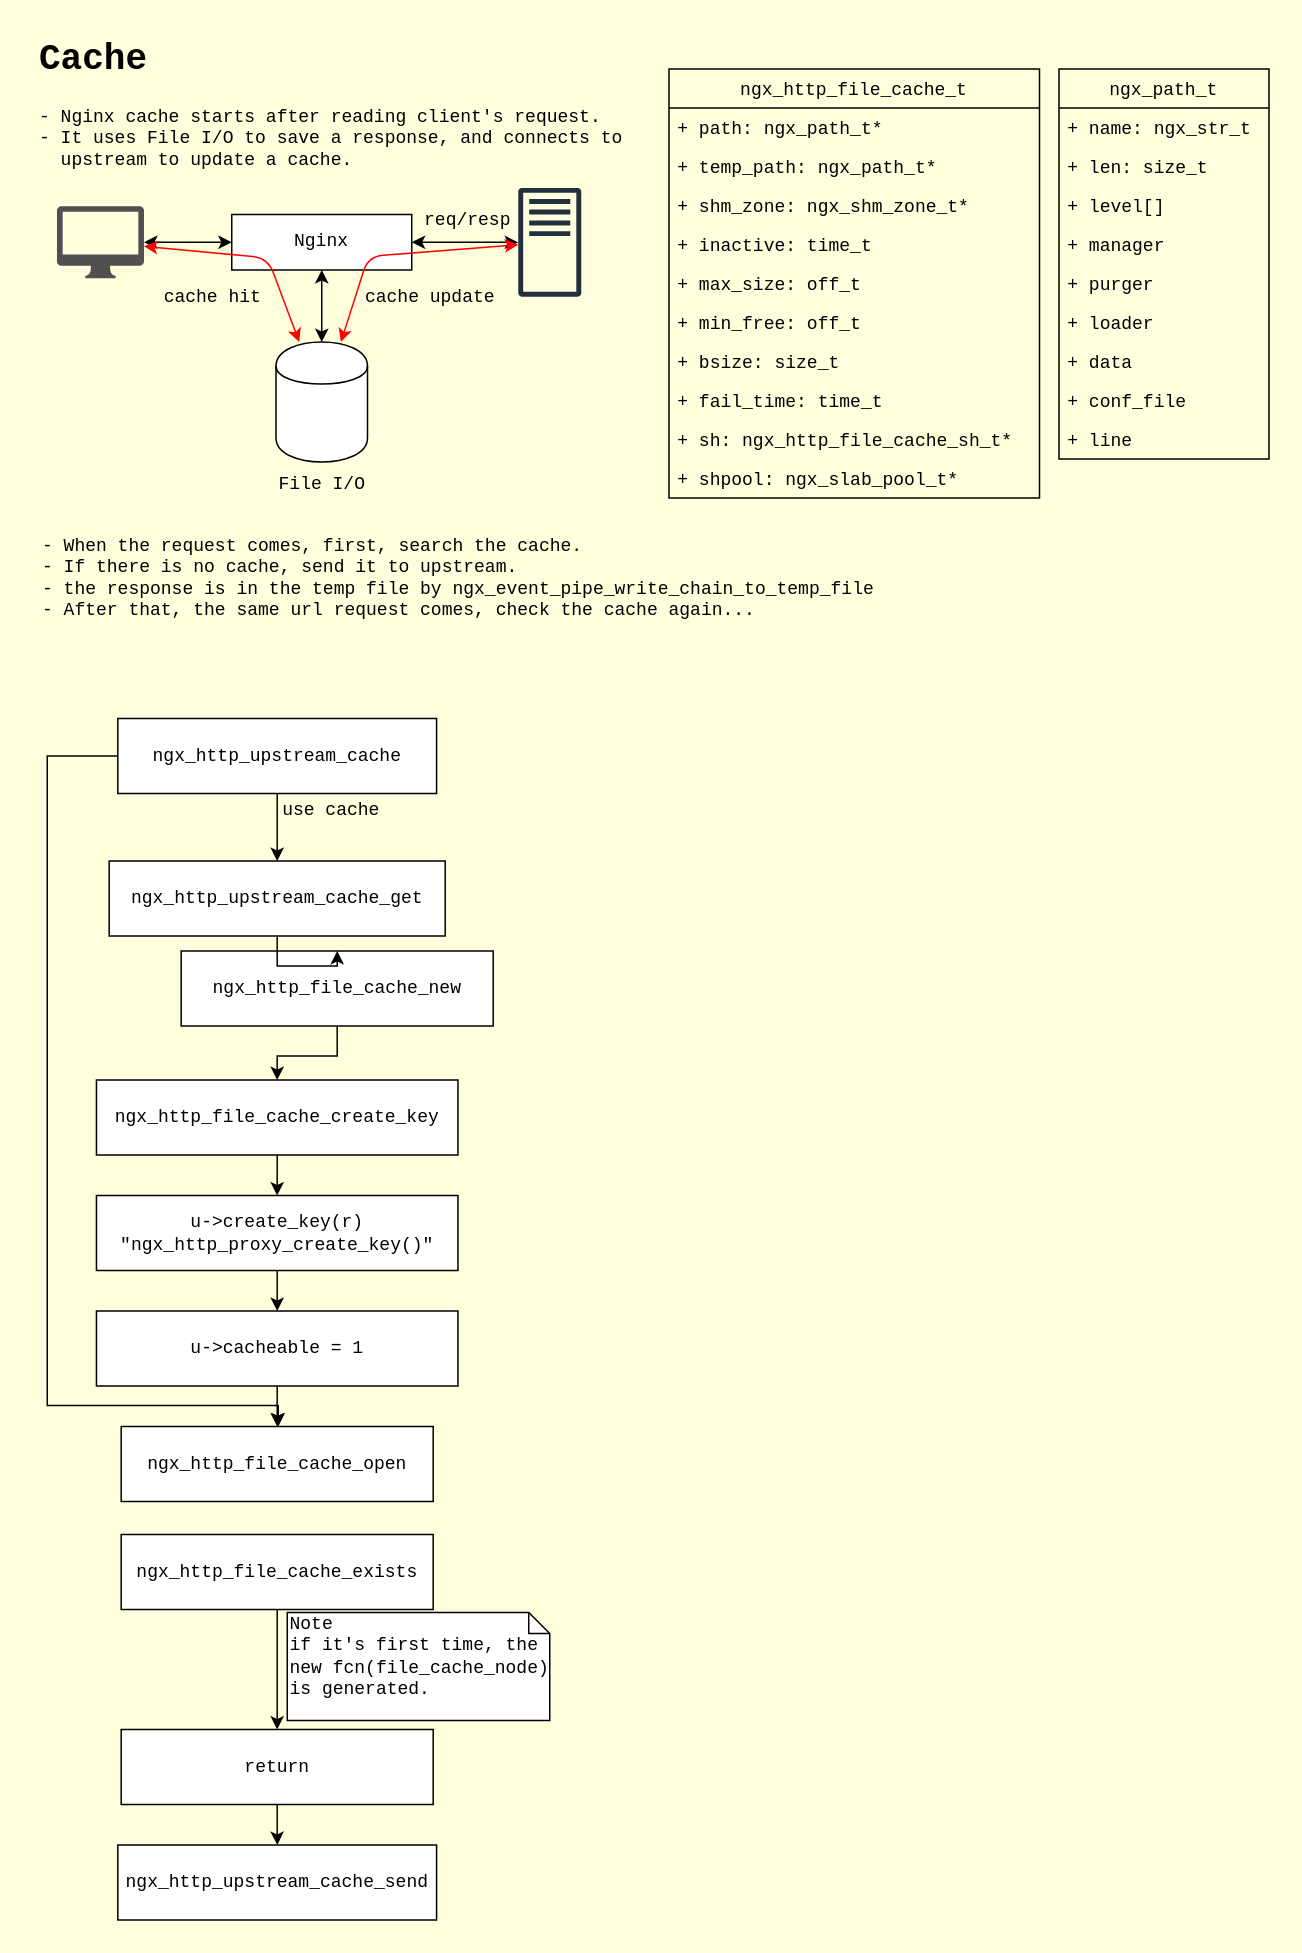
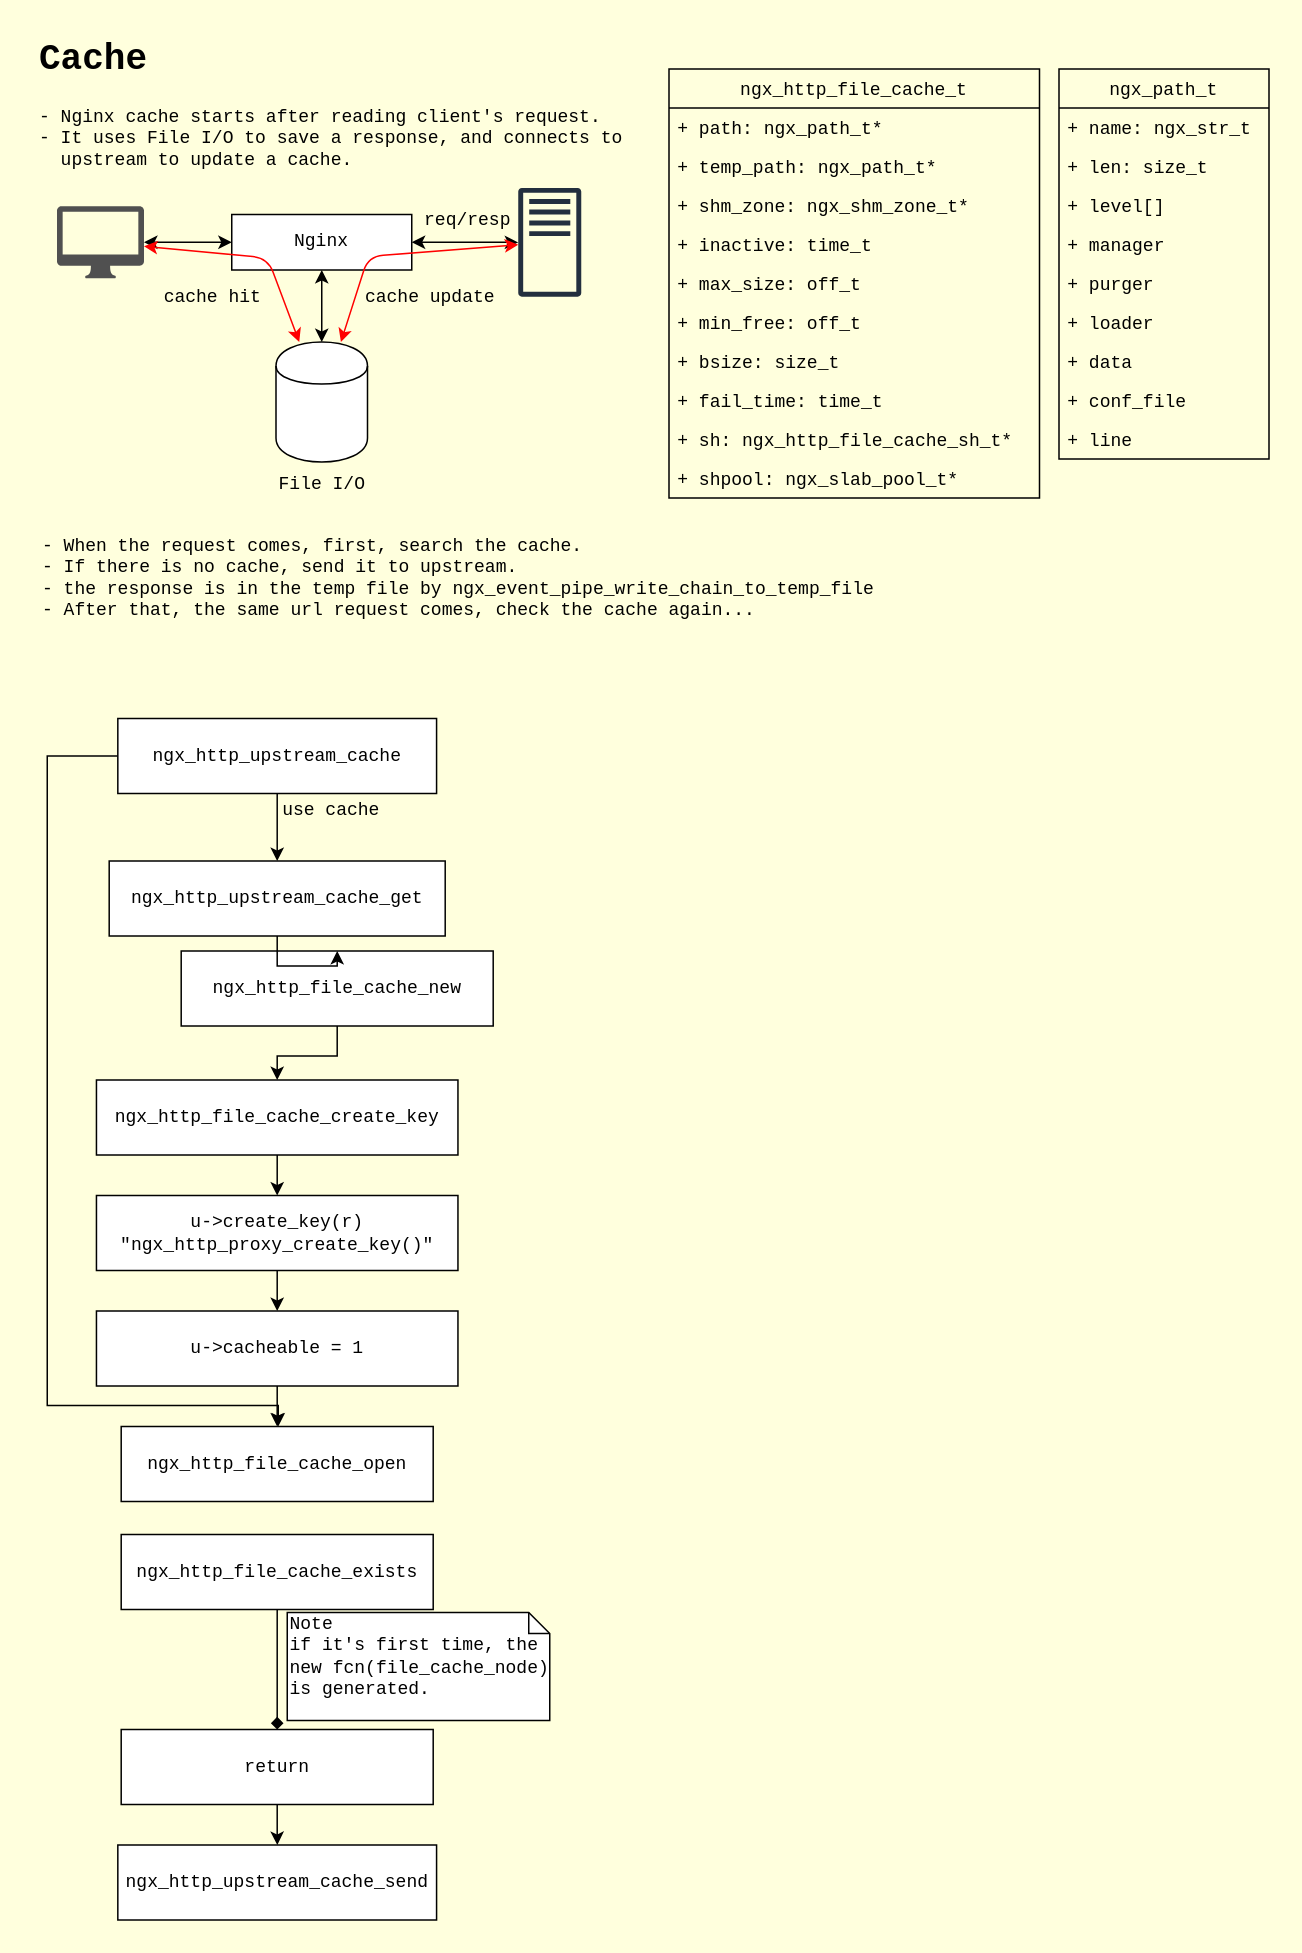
edge "ngx_http_file_cache_exists" -> "return": arrowhead classic -> diamond
